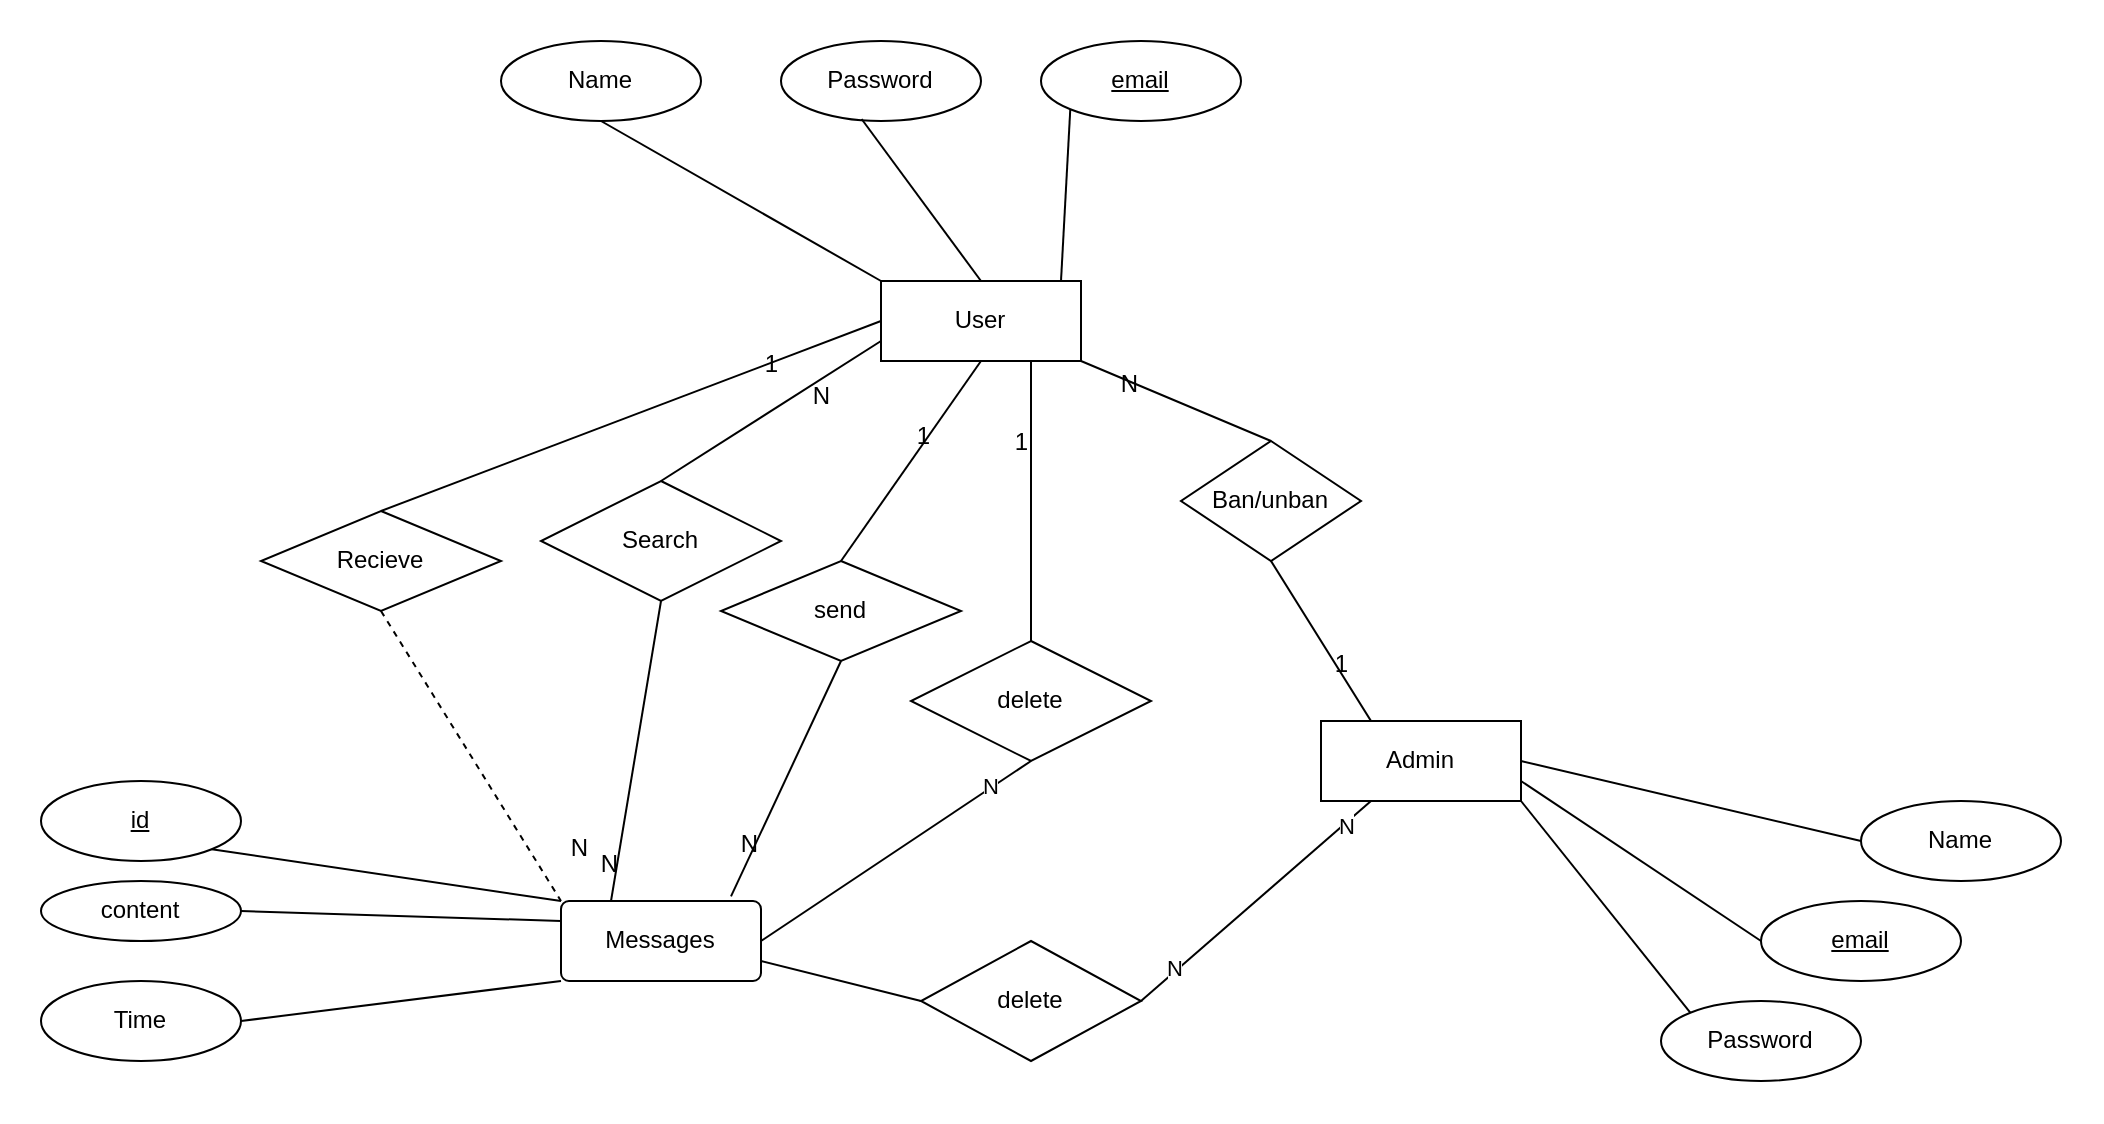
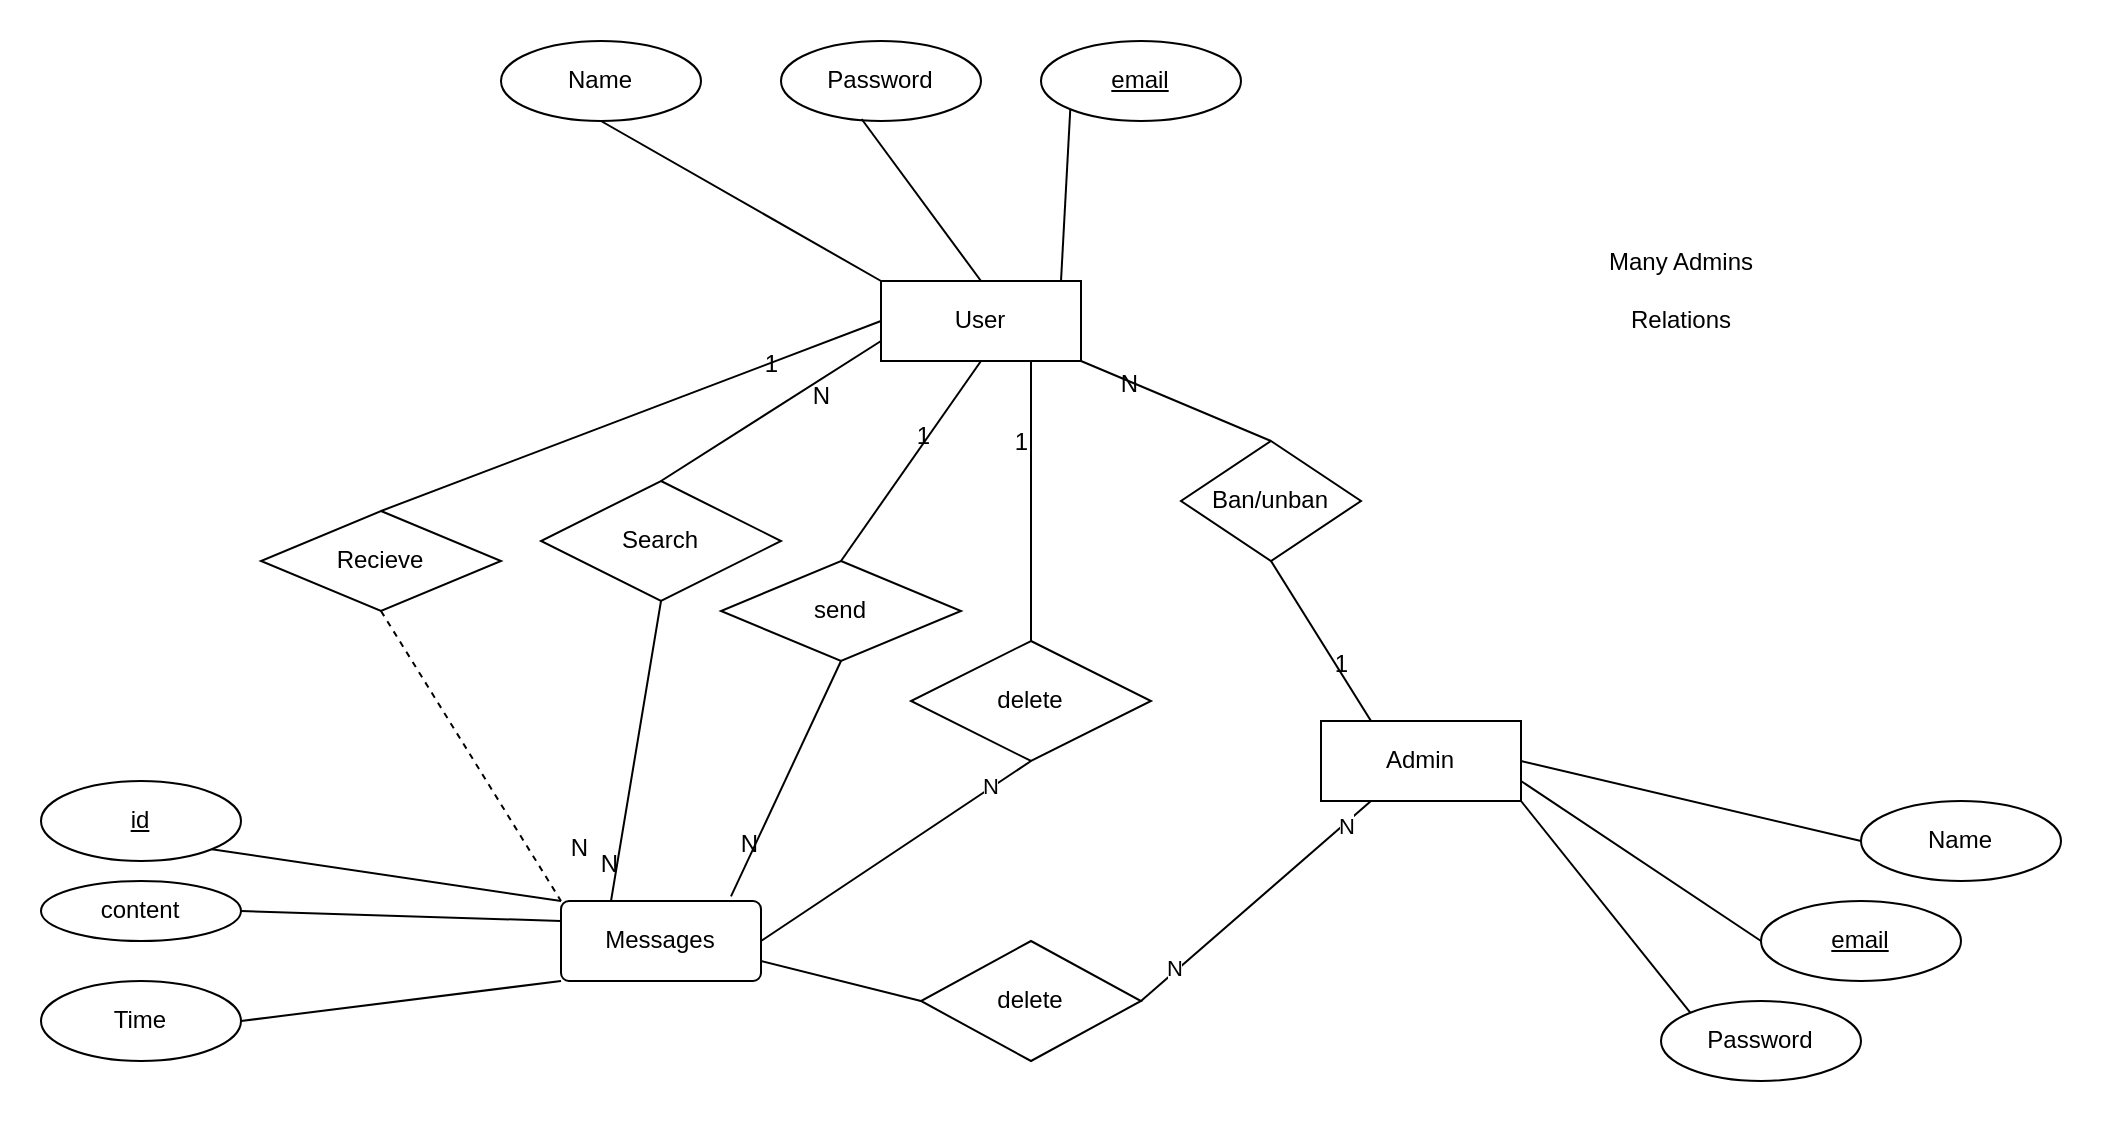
node "Many Admins Relations": added
